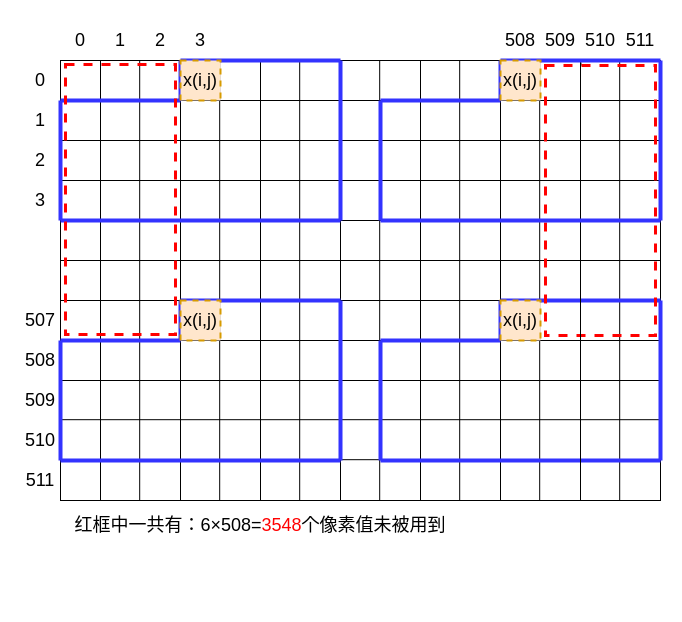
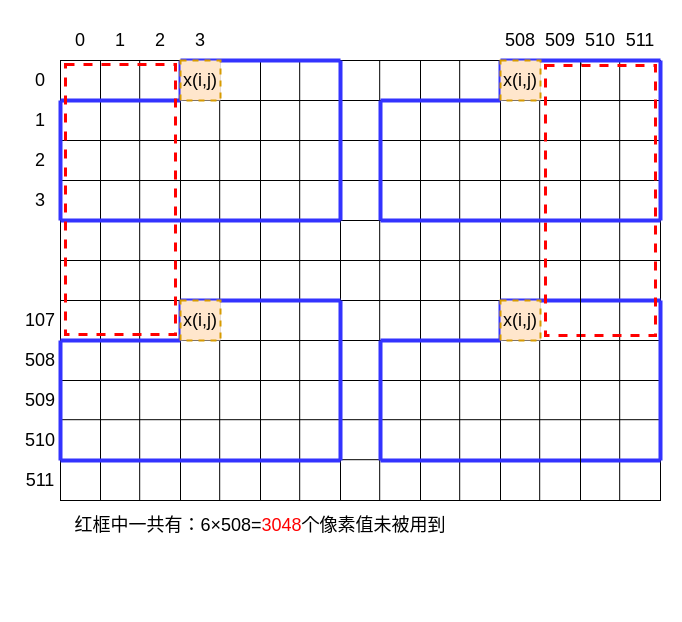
node "507": label "507" -> "107"
node "红框中一共有：6×508=3548个像素值未被用到": label "红框中一共有：6×508=3548个像素值未被用到" -> "红框中一共有：6×508=3048个像素值未被用到"
